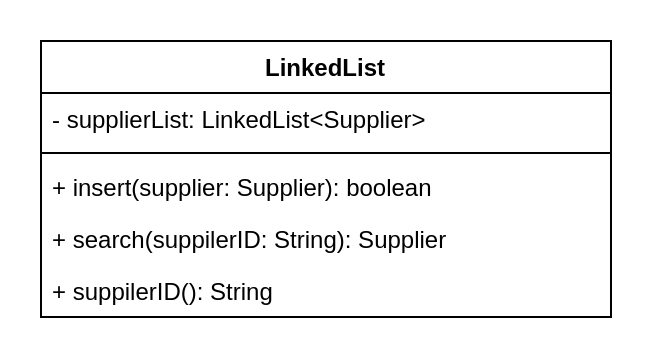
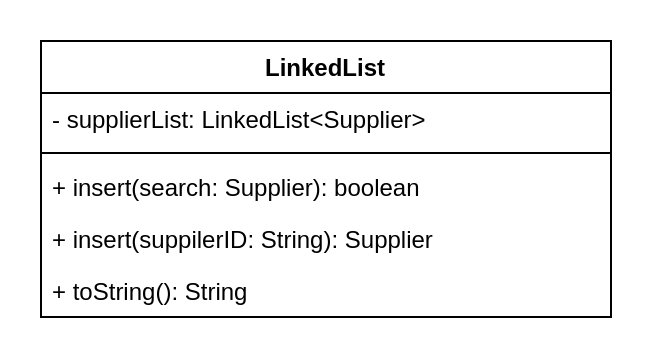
node "+ insert(supplier: Supplier): boolean": label "+ insert(supplier: Supplier): boolean" -> "+ insert(search: Supplier): boolean"
node "+ search(suppilerID: String): Supplier": label "+ search(suppilerID: String): Supplier" -> "+ insert(suppilerID: String): Supplier"
node "+ suppilerID(): String": label "+ suppilerID(): String" -> "+ toString(): String"
